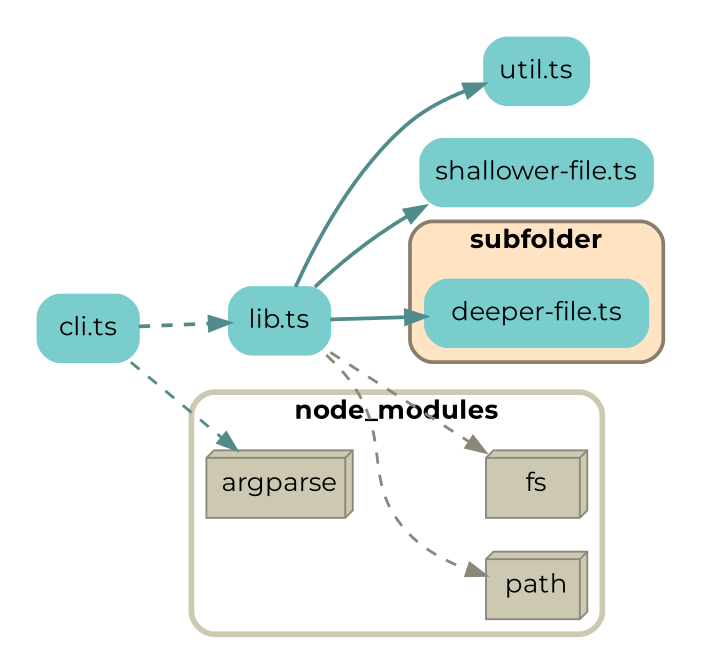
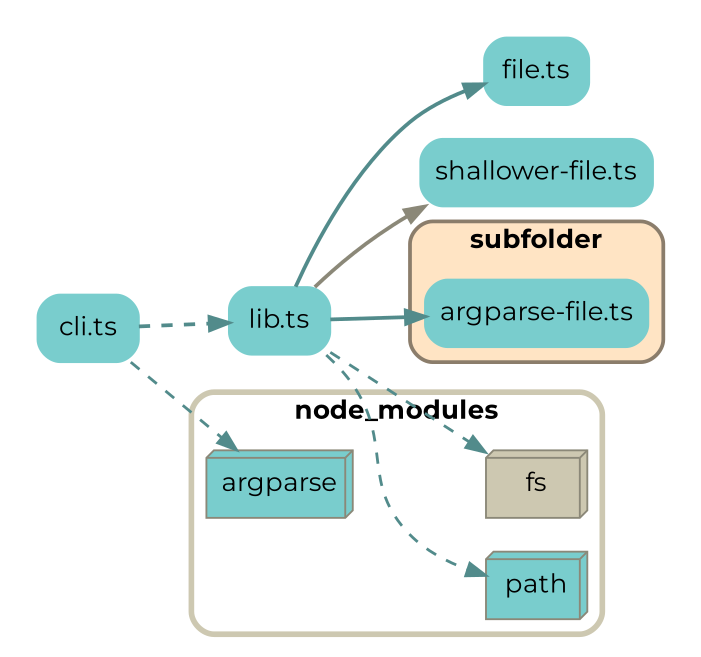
node "util.ts": label "util.ts" -> "file.ts"
edge "lib.ts" -> "shallower-file.ts": color darkslategray4 -> cornsilk4
node "deeper-file.ts": label "deeper-file.ts" -> "argparse-file.ts"
edge "lib.ts" -> "fs": color cornsilk4 -> darkslategray4
edge "lib.ts" -> "path": color cornsilk4 -> darkslategray4
node "argparse": fillcolor cornsilk3 -> darkslategray3
node "path": fillcolor cornsilk3 -> darkslategray3
